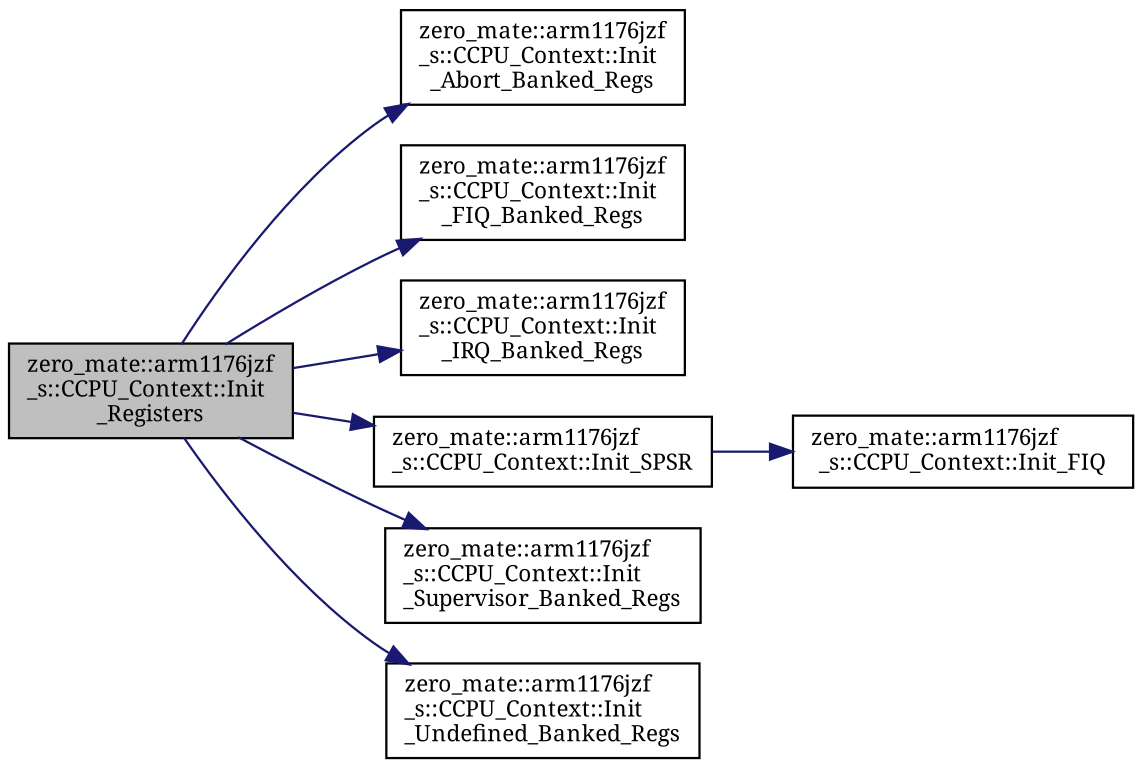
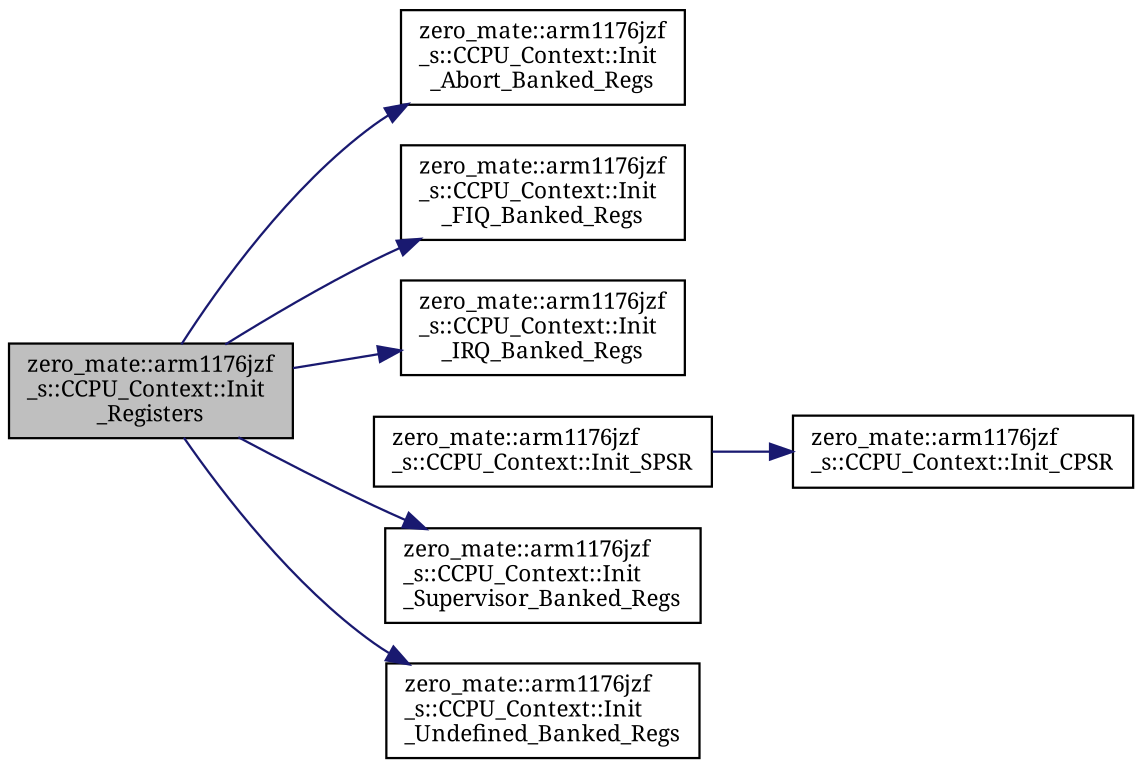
edge "zero_mate::arm1176jzf _s::CCPU_Context::Init _Registers" -> "zero_mate::arm1176jzf _s::CCPU_Context::Init_SPSR": removed
node "zero_mate::arm1176jzf _s::CCPU_Context::Init_FIQ": label "zero_mate::arm1176jzf _s::CCPU_Context::Init_FIQ" -> "zero_mate::arm1176jzf _s::CCPU_Context::Init_CPSR"
